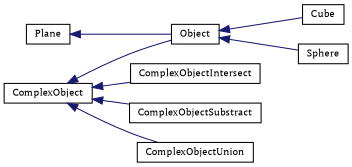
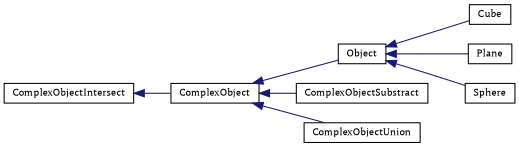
edge "Object" -> "Plane": reversed
edge "ComplexObjectIntersect" -> "ComplexObject": reversed
